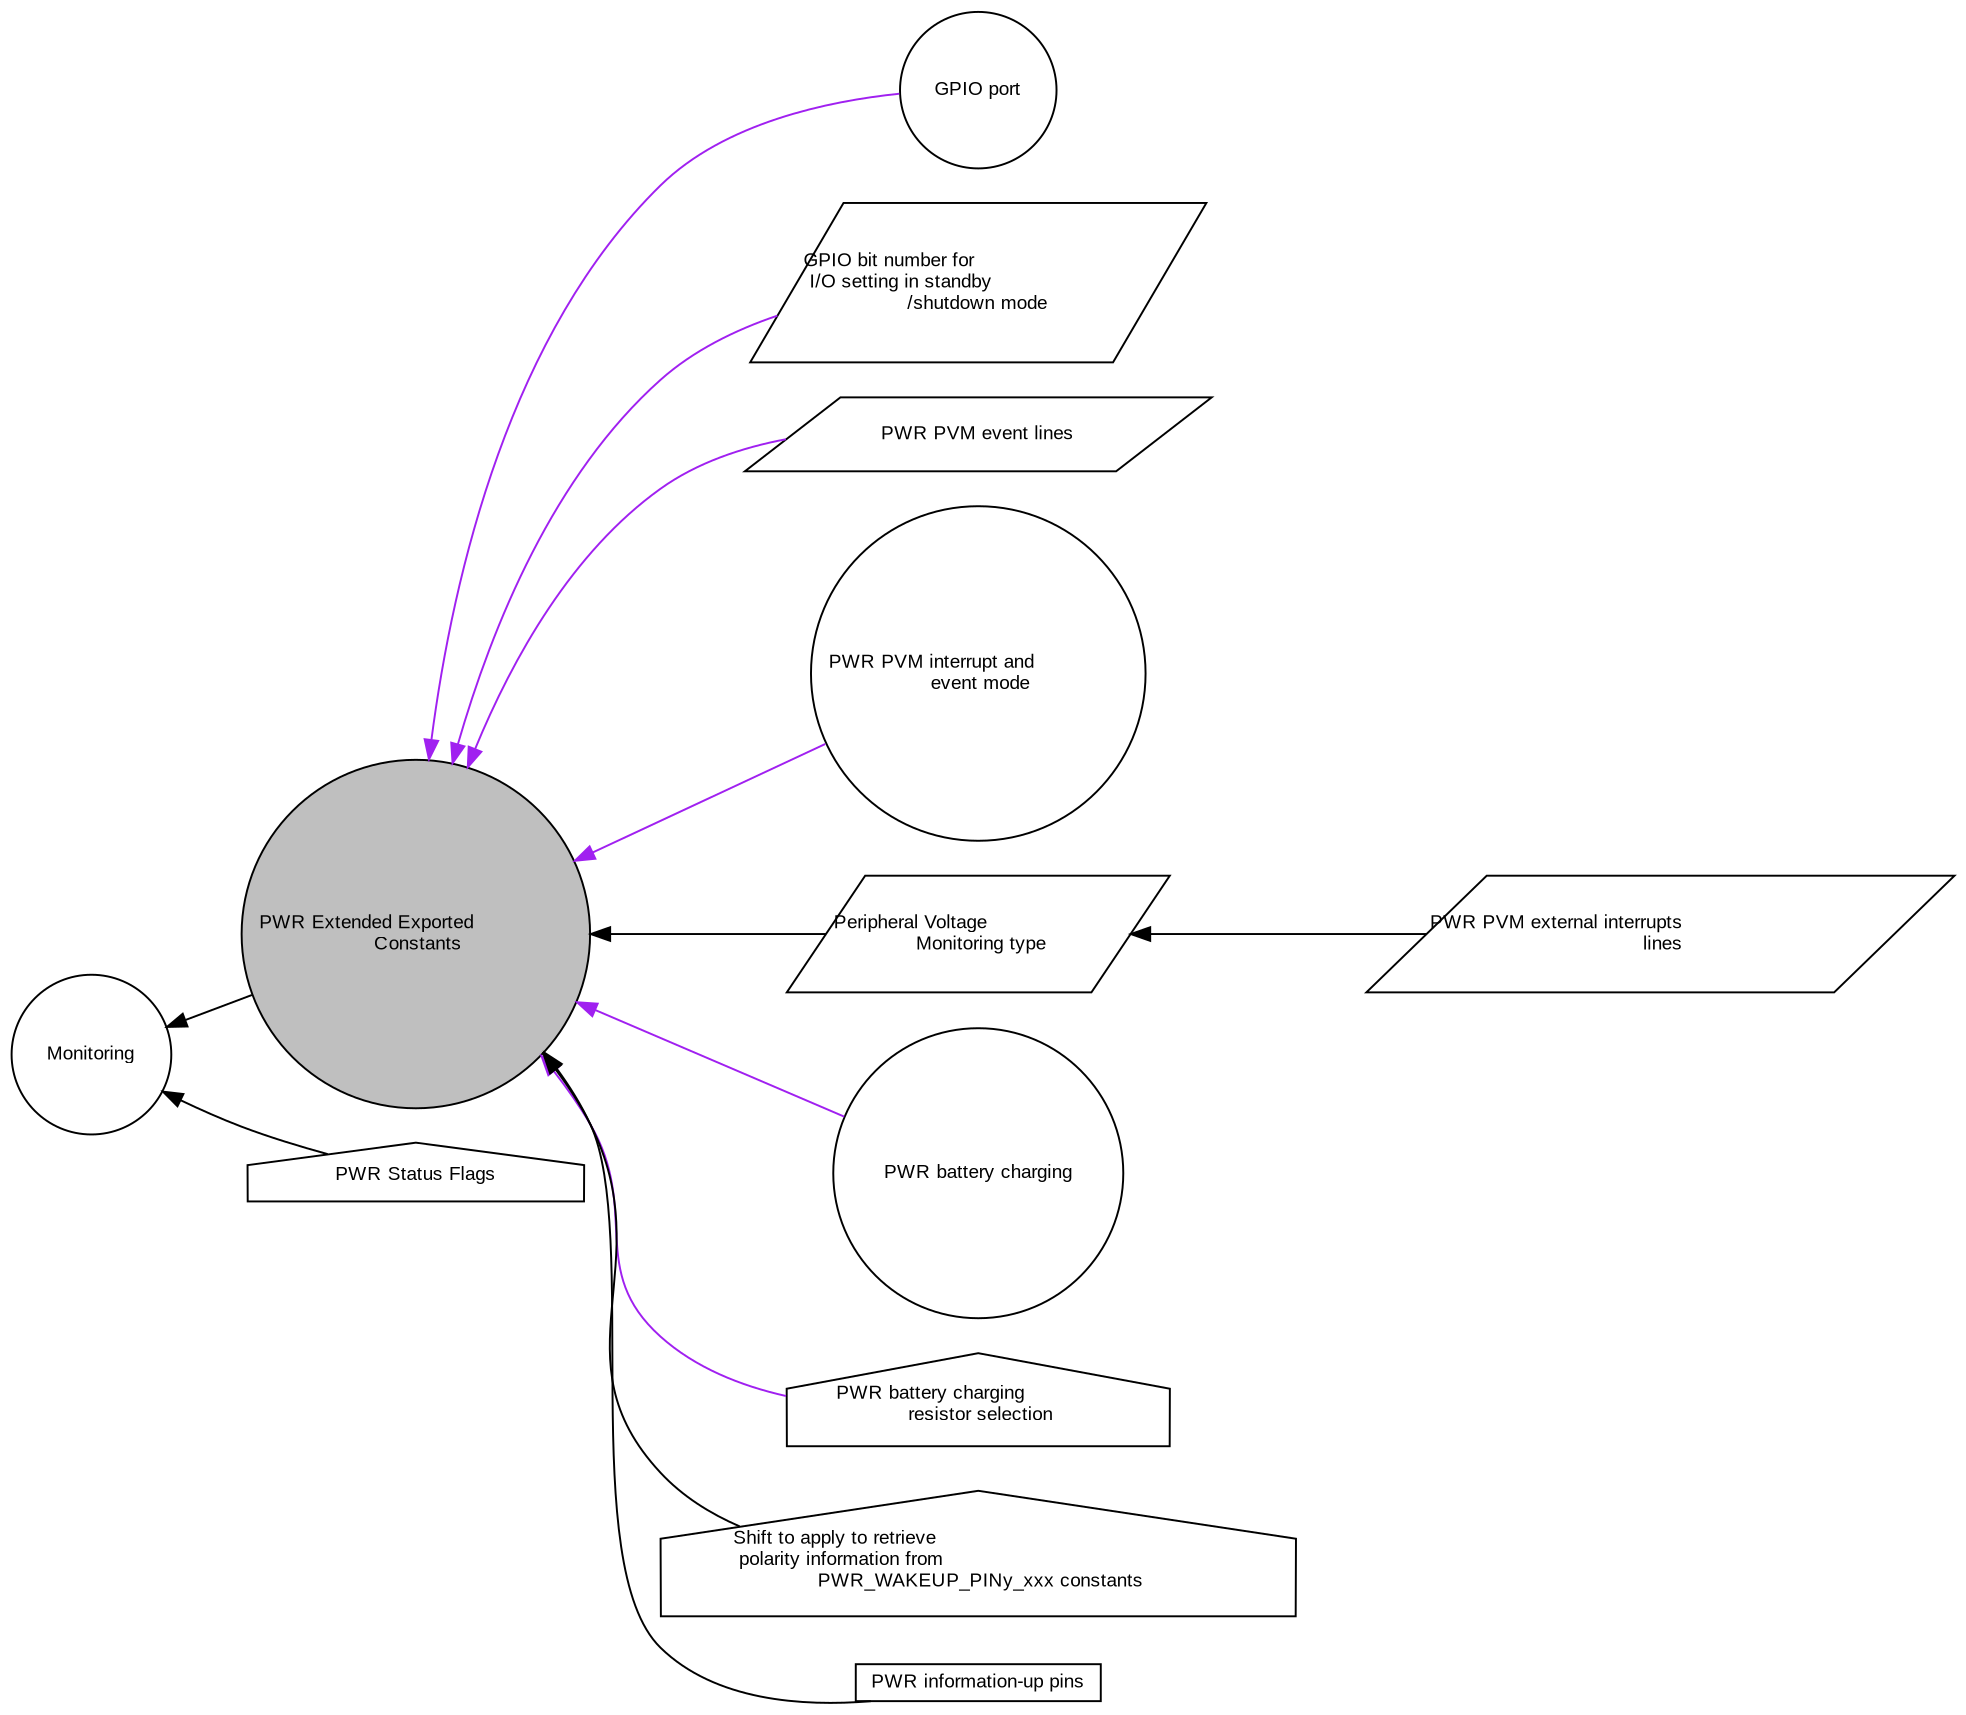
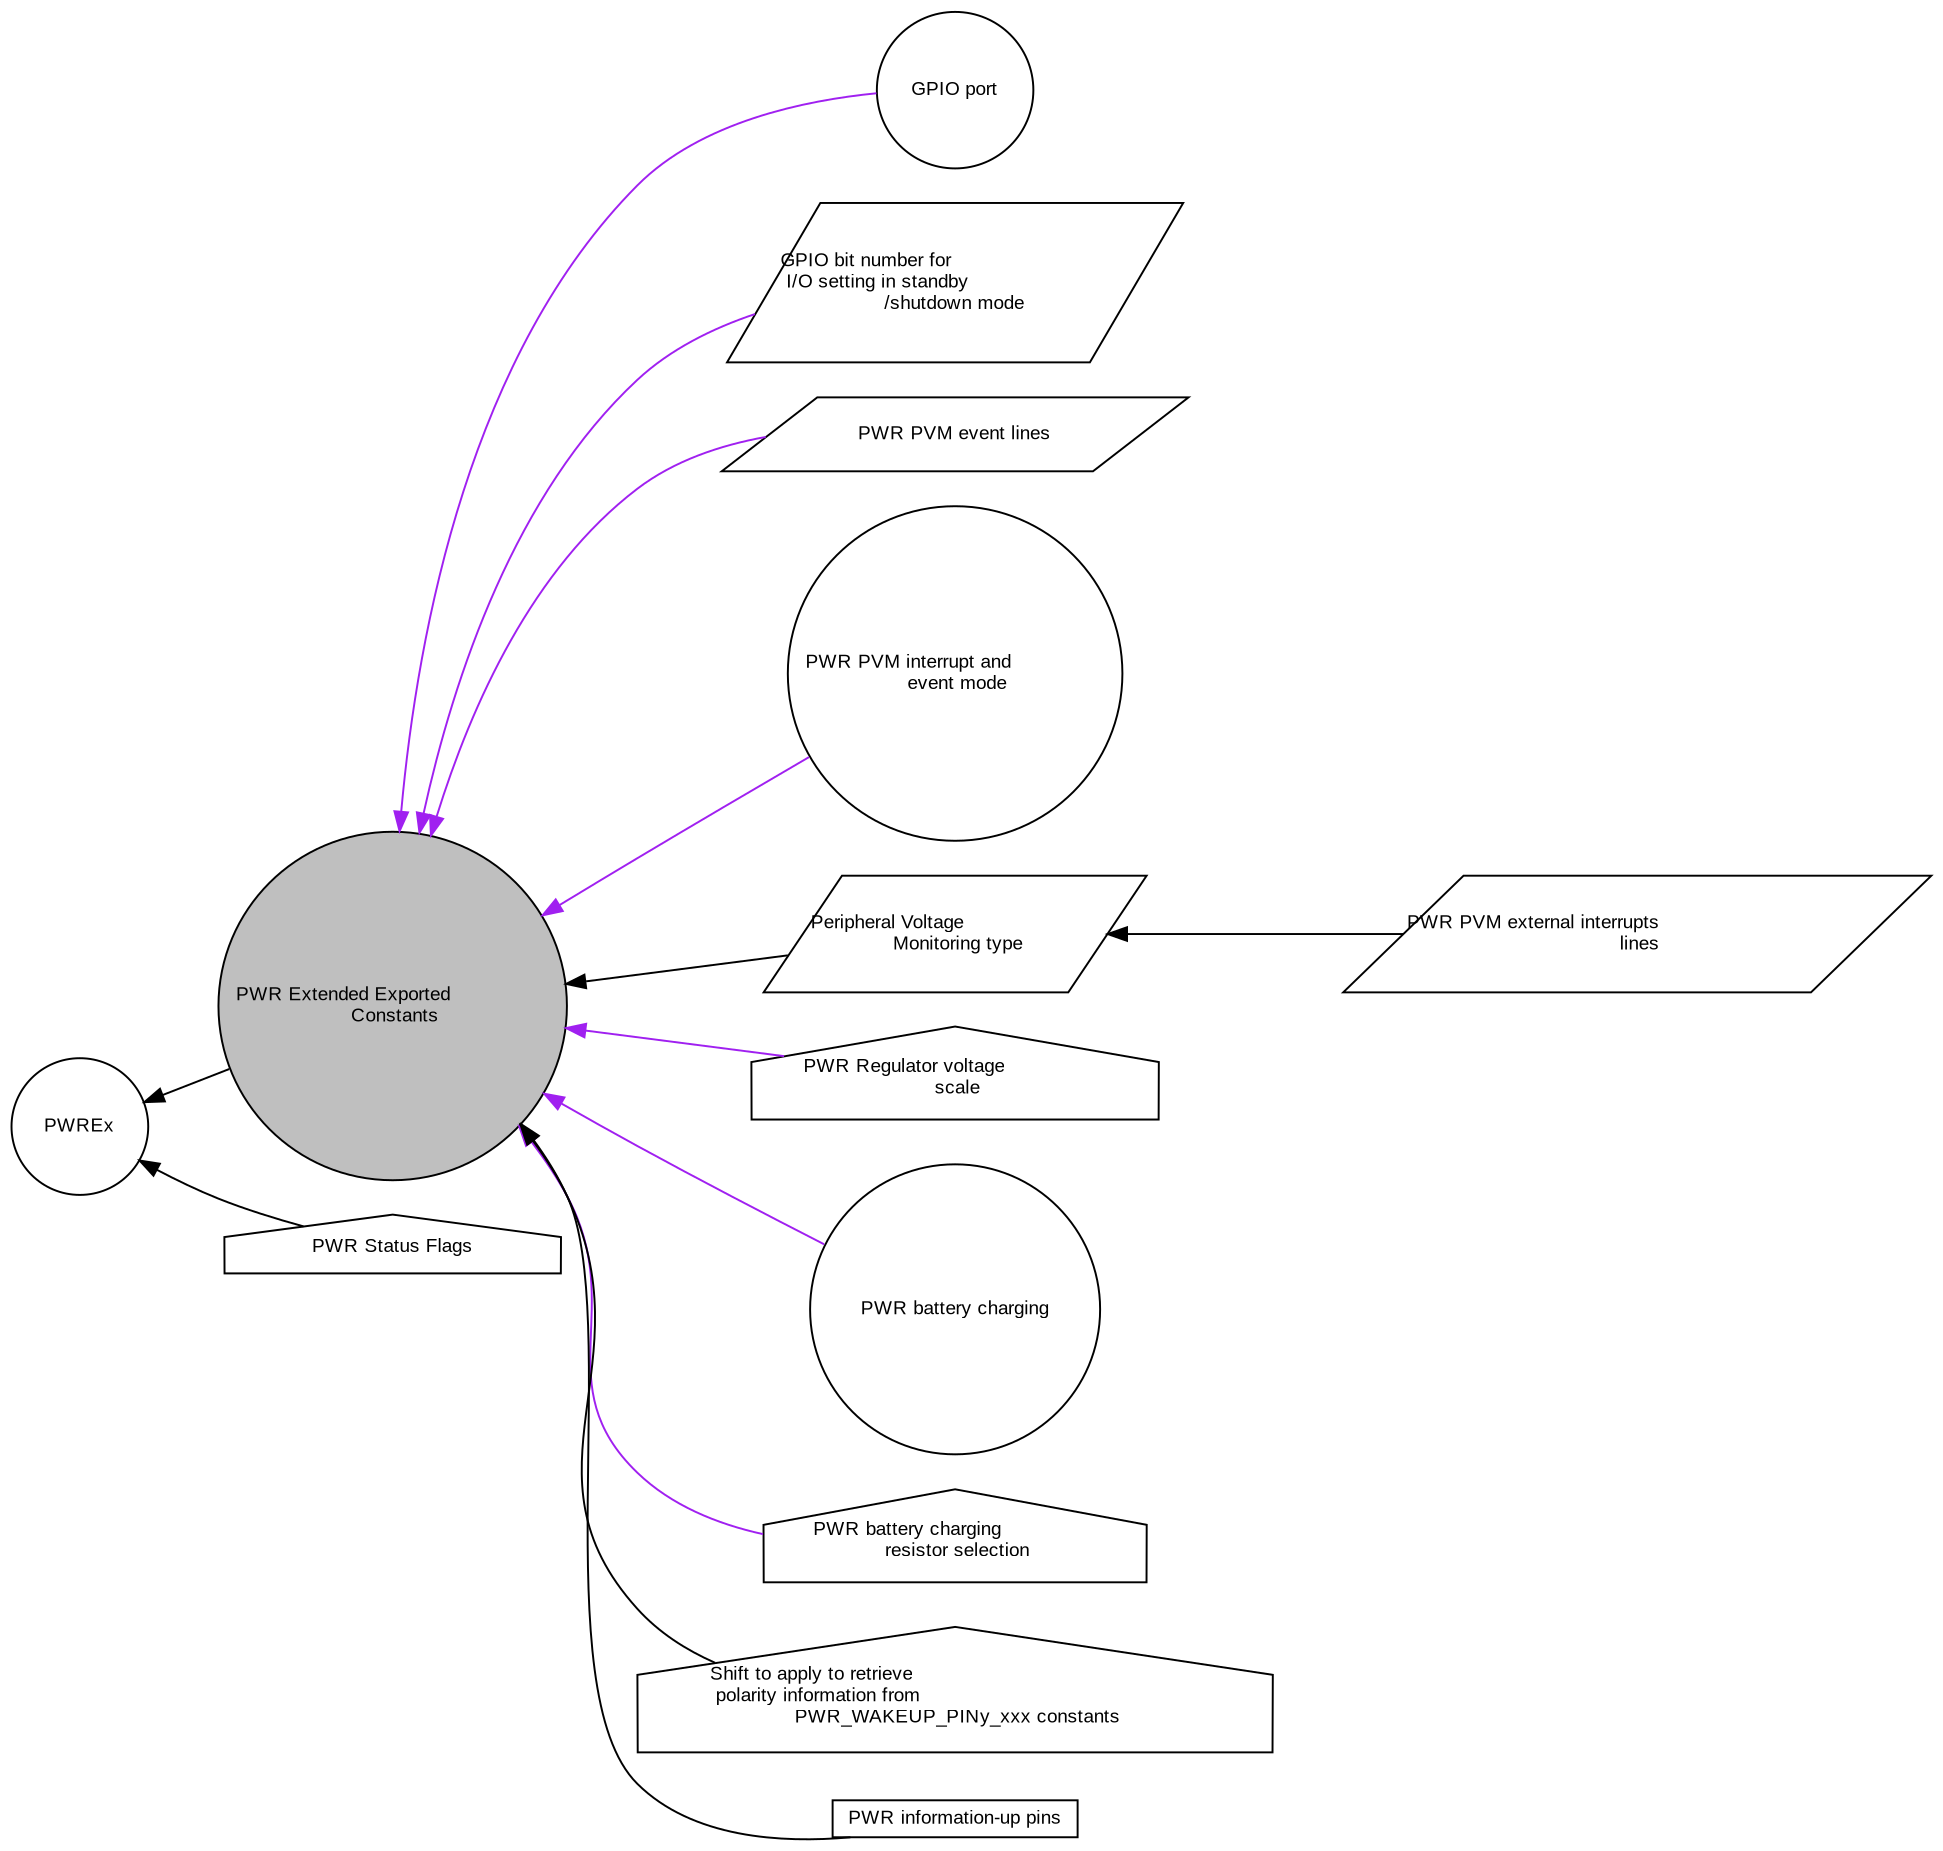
node "Monitoring": label "Monitoring" -> "PWREx"
node "PWR Regulator voltage scale": added
